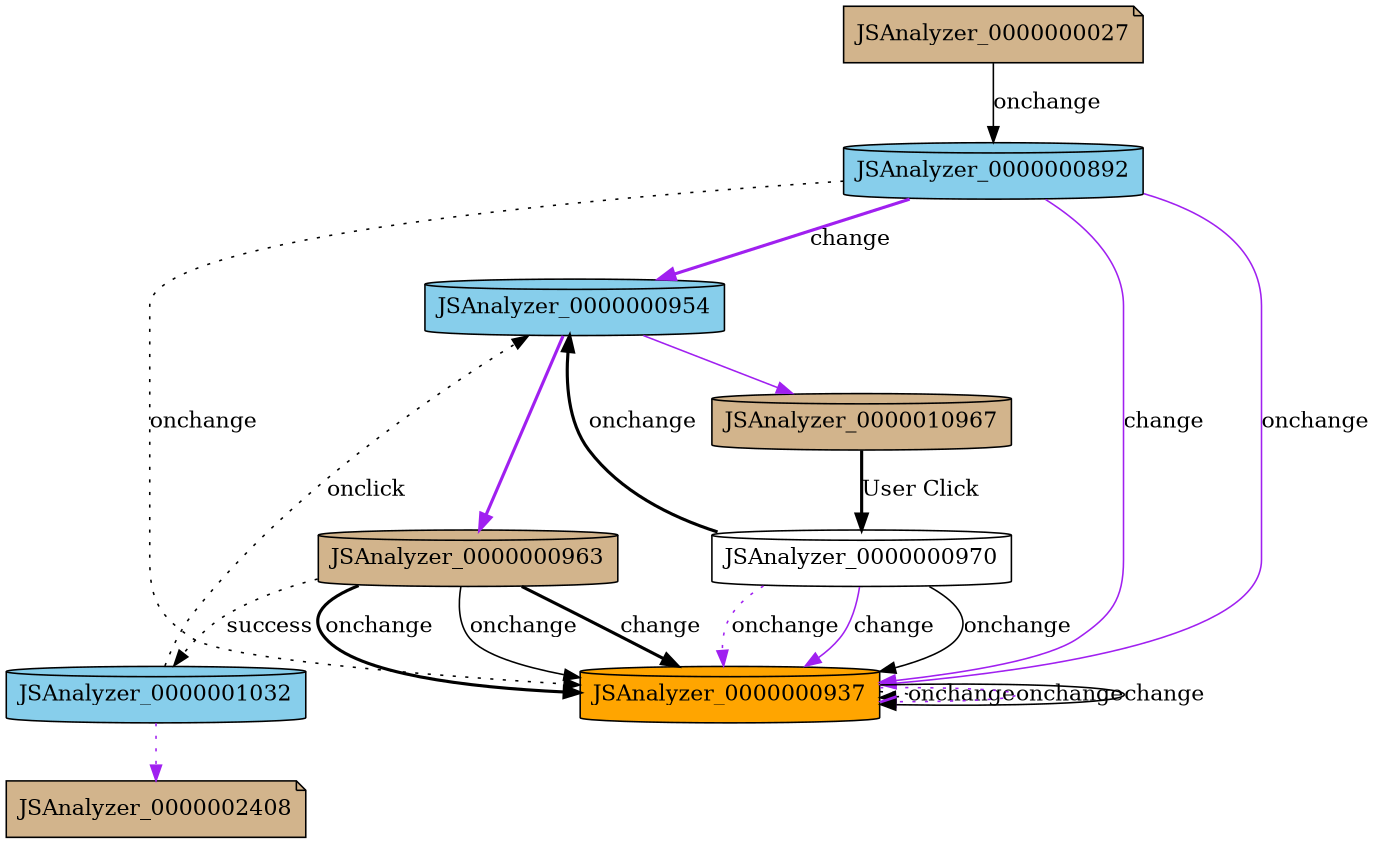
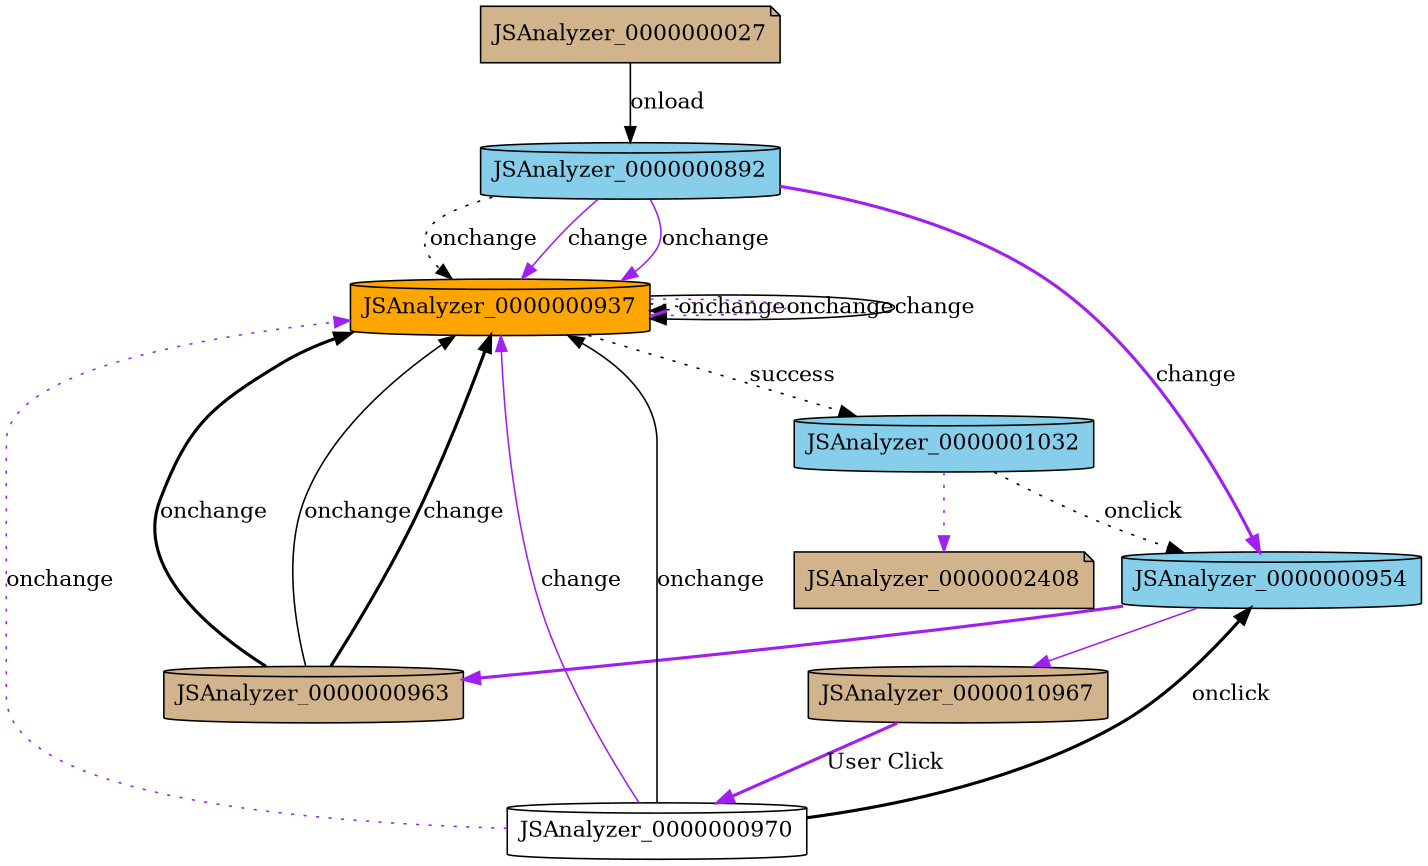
edge "JSAnalyzer_0000000027" -> "JSAnalyzer_0000000892": label "onchange" -> "onload"
edge "JSAnalyzer_0000000970" -> "JSAnalyzer_0000000954": label "onchange" -> "onclick"
edge "JSAnalyzer_0000010967" -> "JSAnalyzer_0000000970": color black -> purple
edge "JSAnalyzer_0000000963" -> "JSAnalyzer_0000001032": now "JSAnalyzer_0000000937" -> "JSAnalyzer_0000001032"
